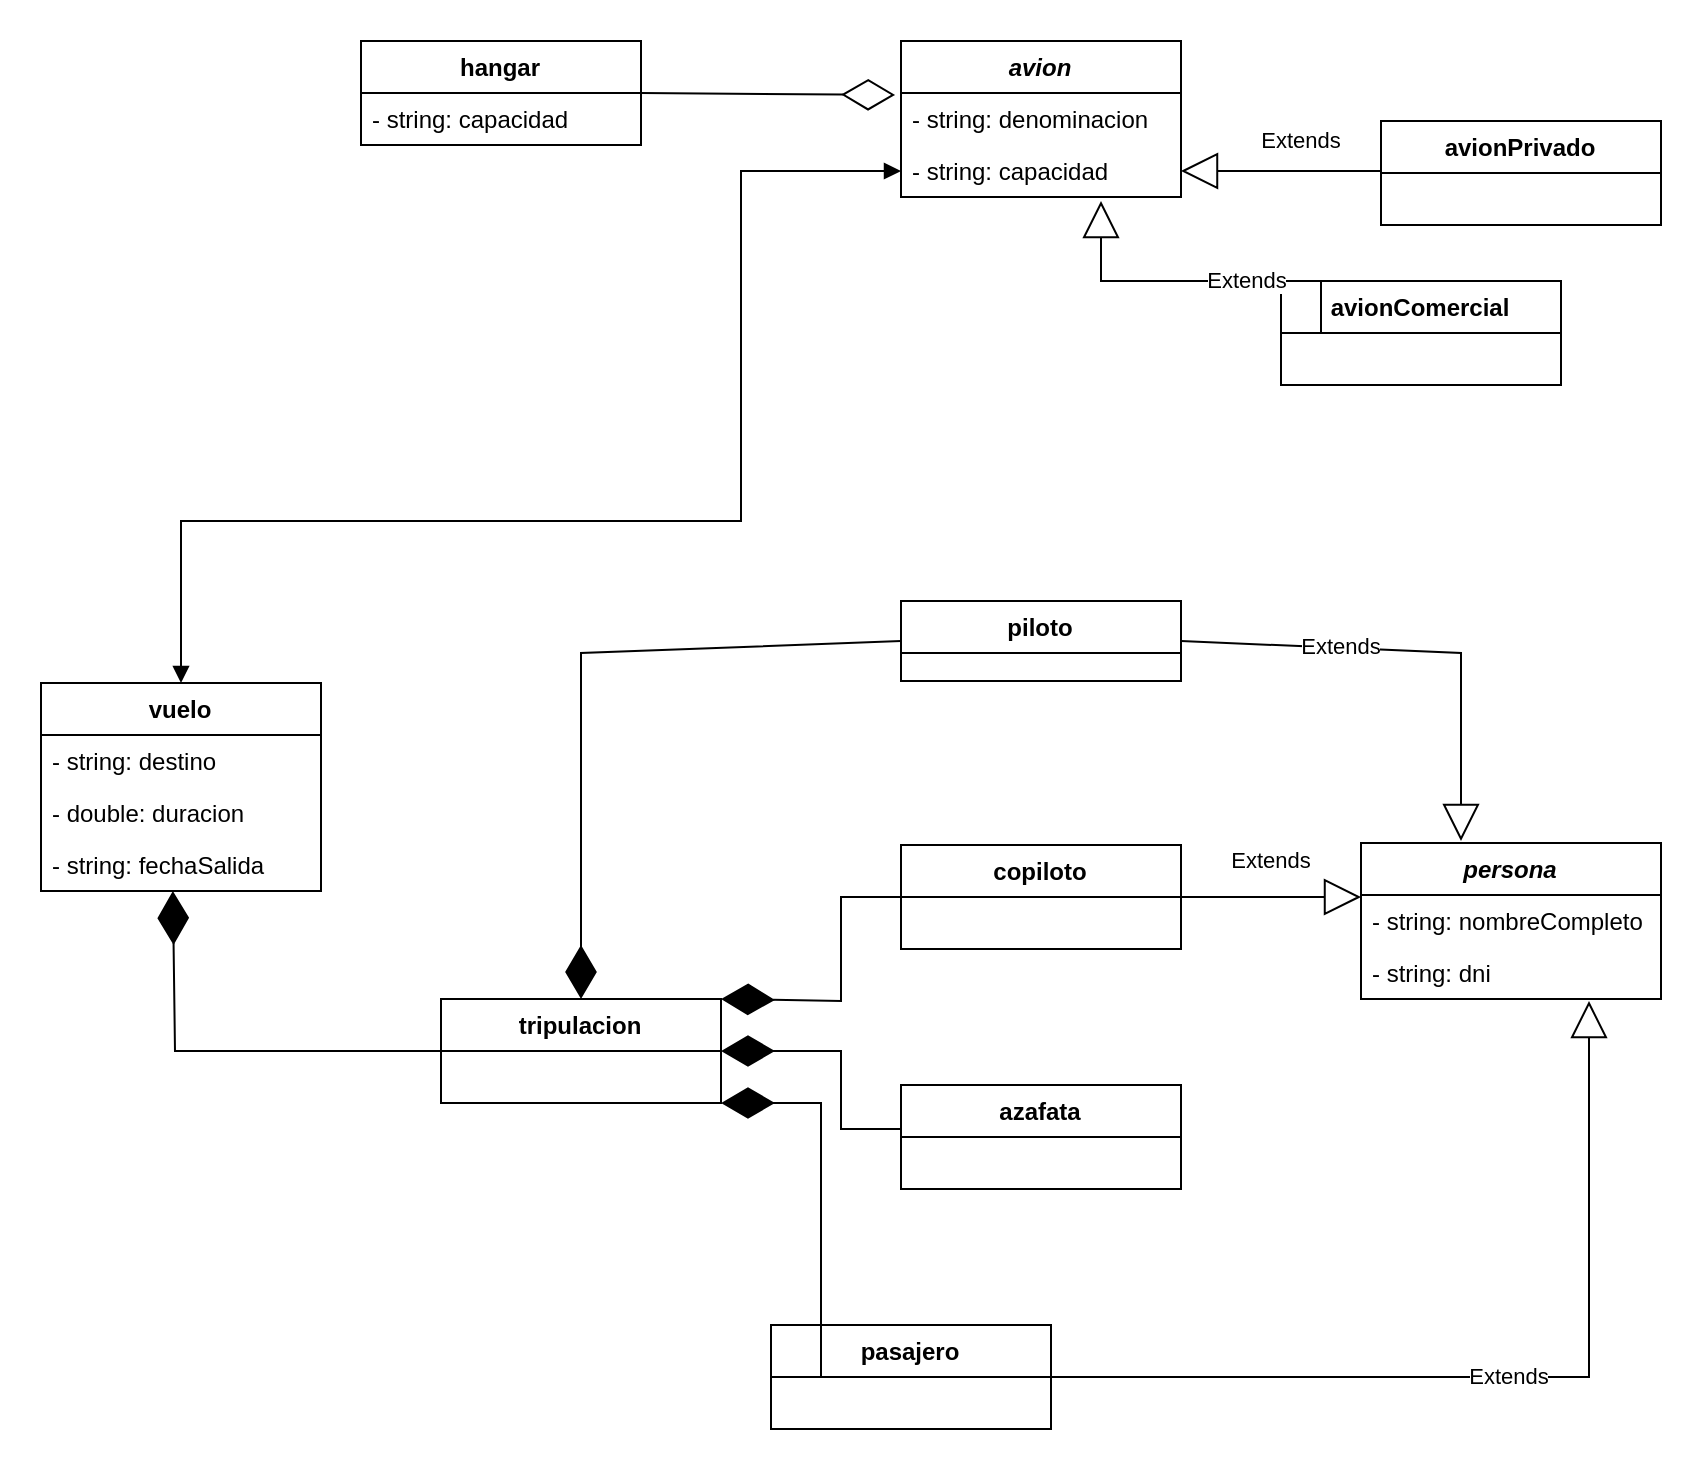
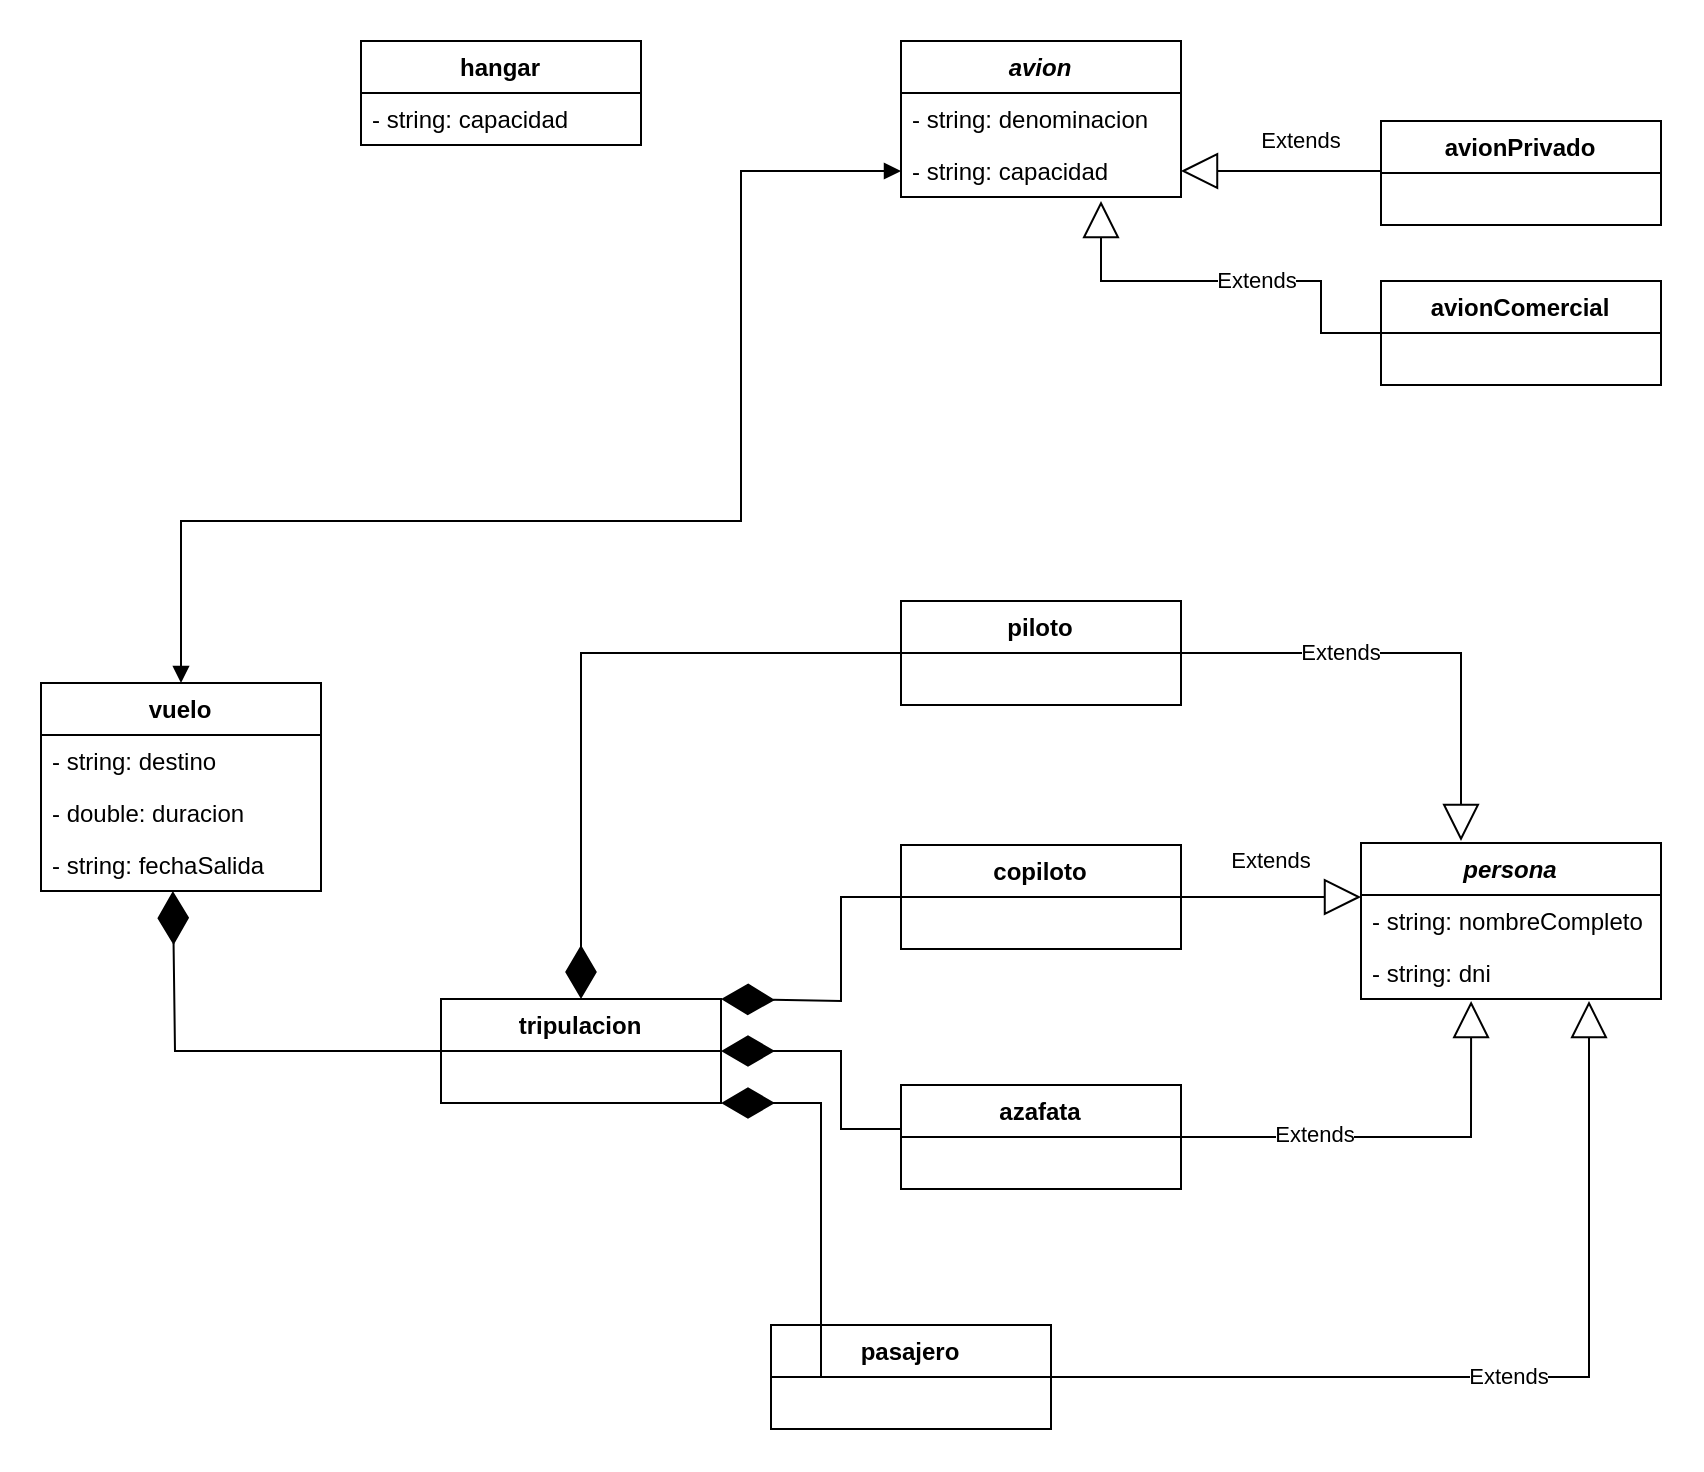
edge "hangar" -> "- string: denominacion": removed
node "avionComercial": moved (1421, 333) -> (1521, 333)
node "piloto": size 280x80 -> 280x104
edge "azafata" -> "- string: dni": added, label "Extends"
